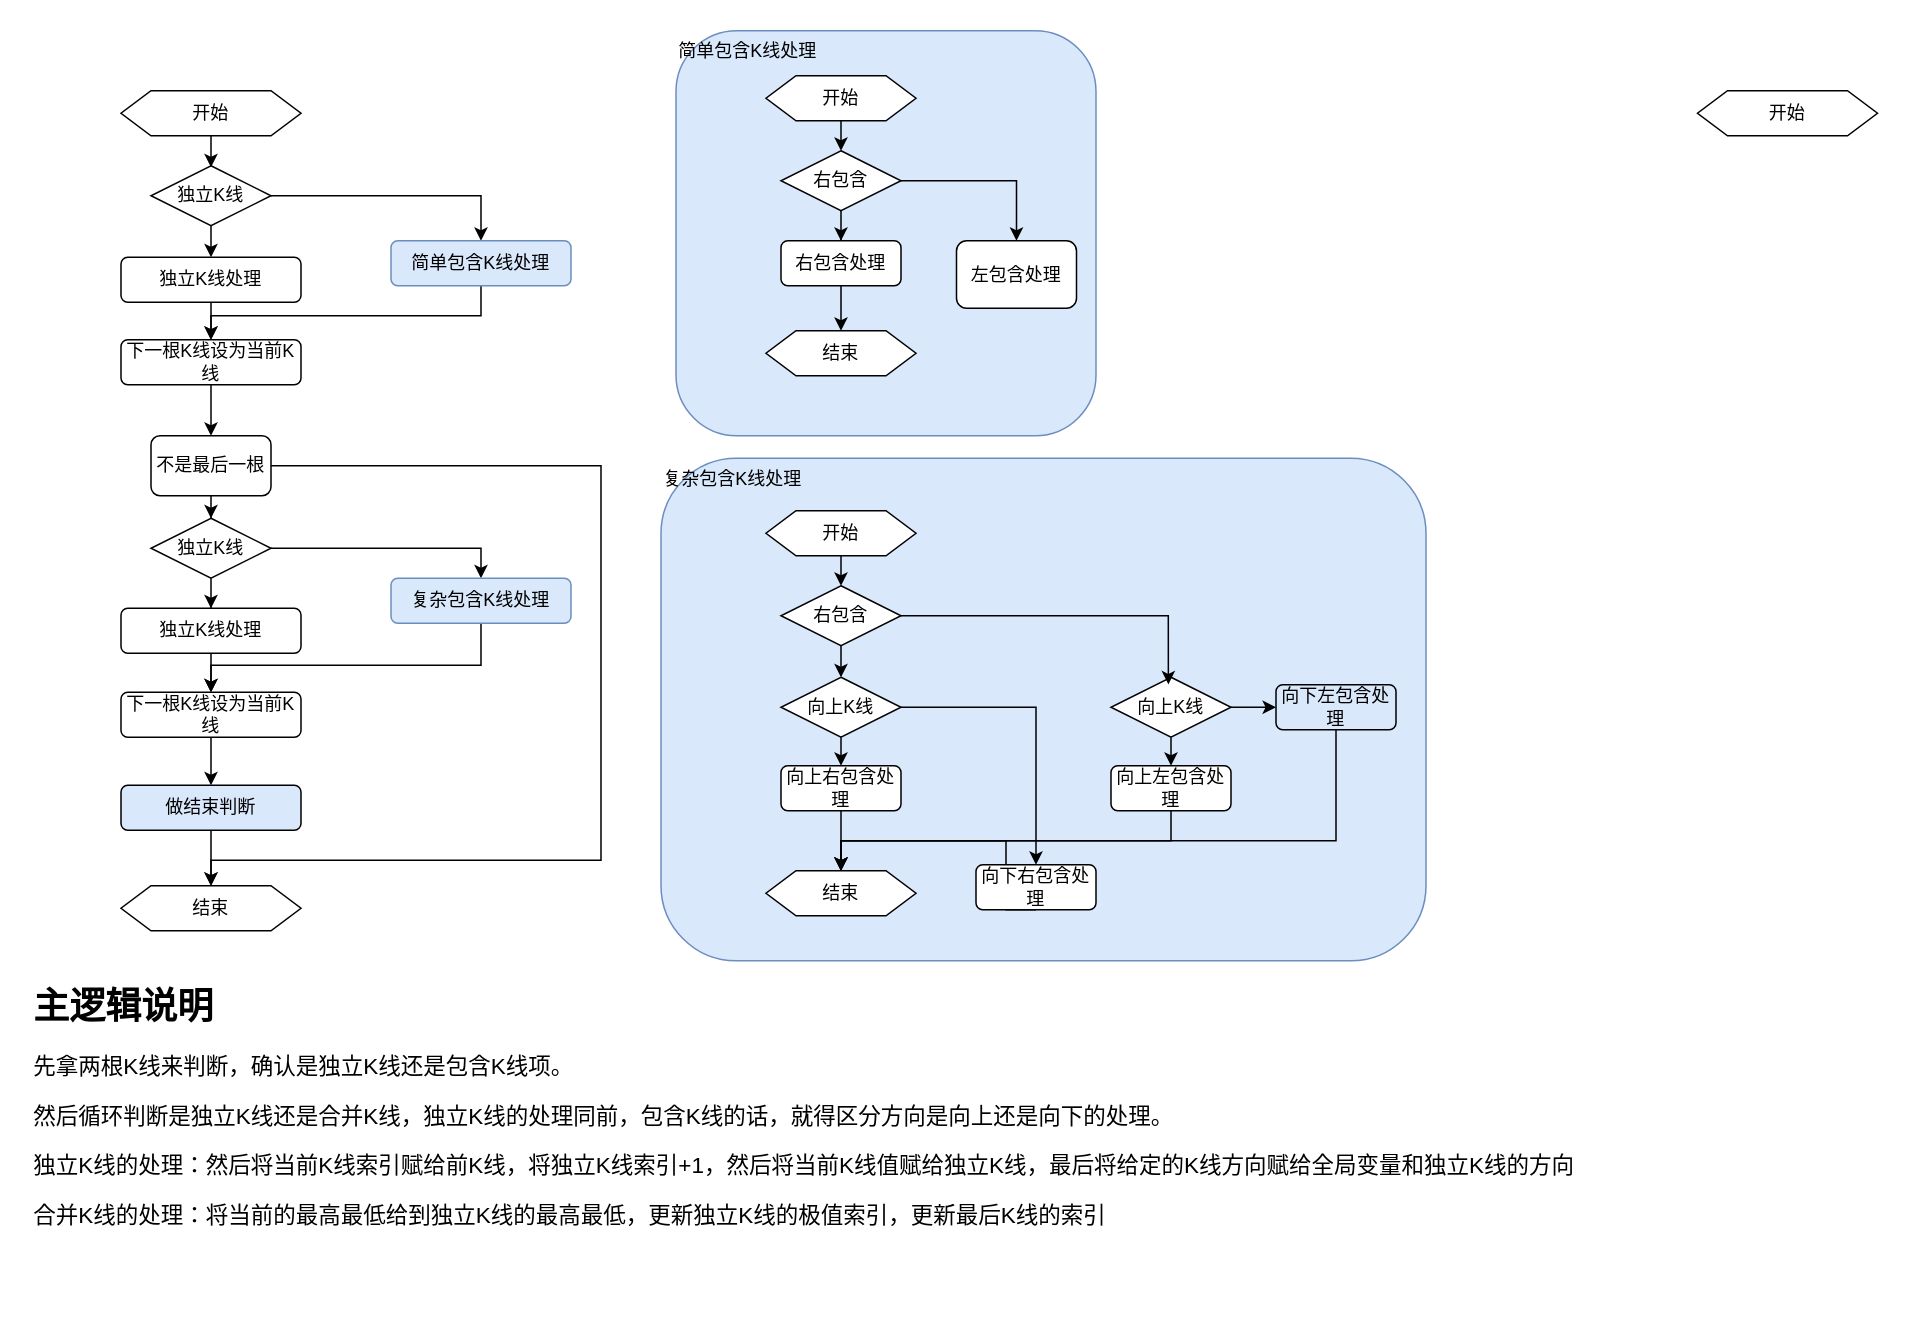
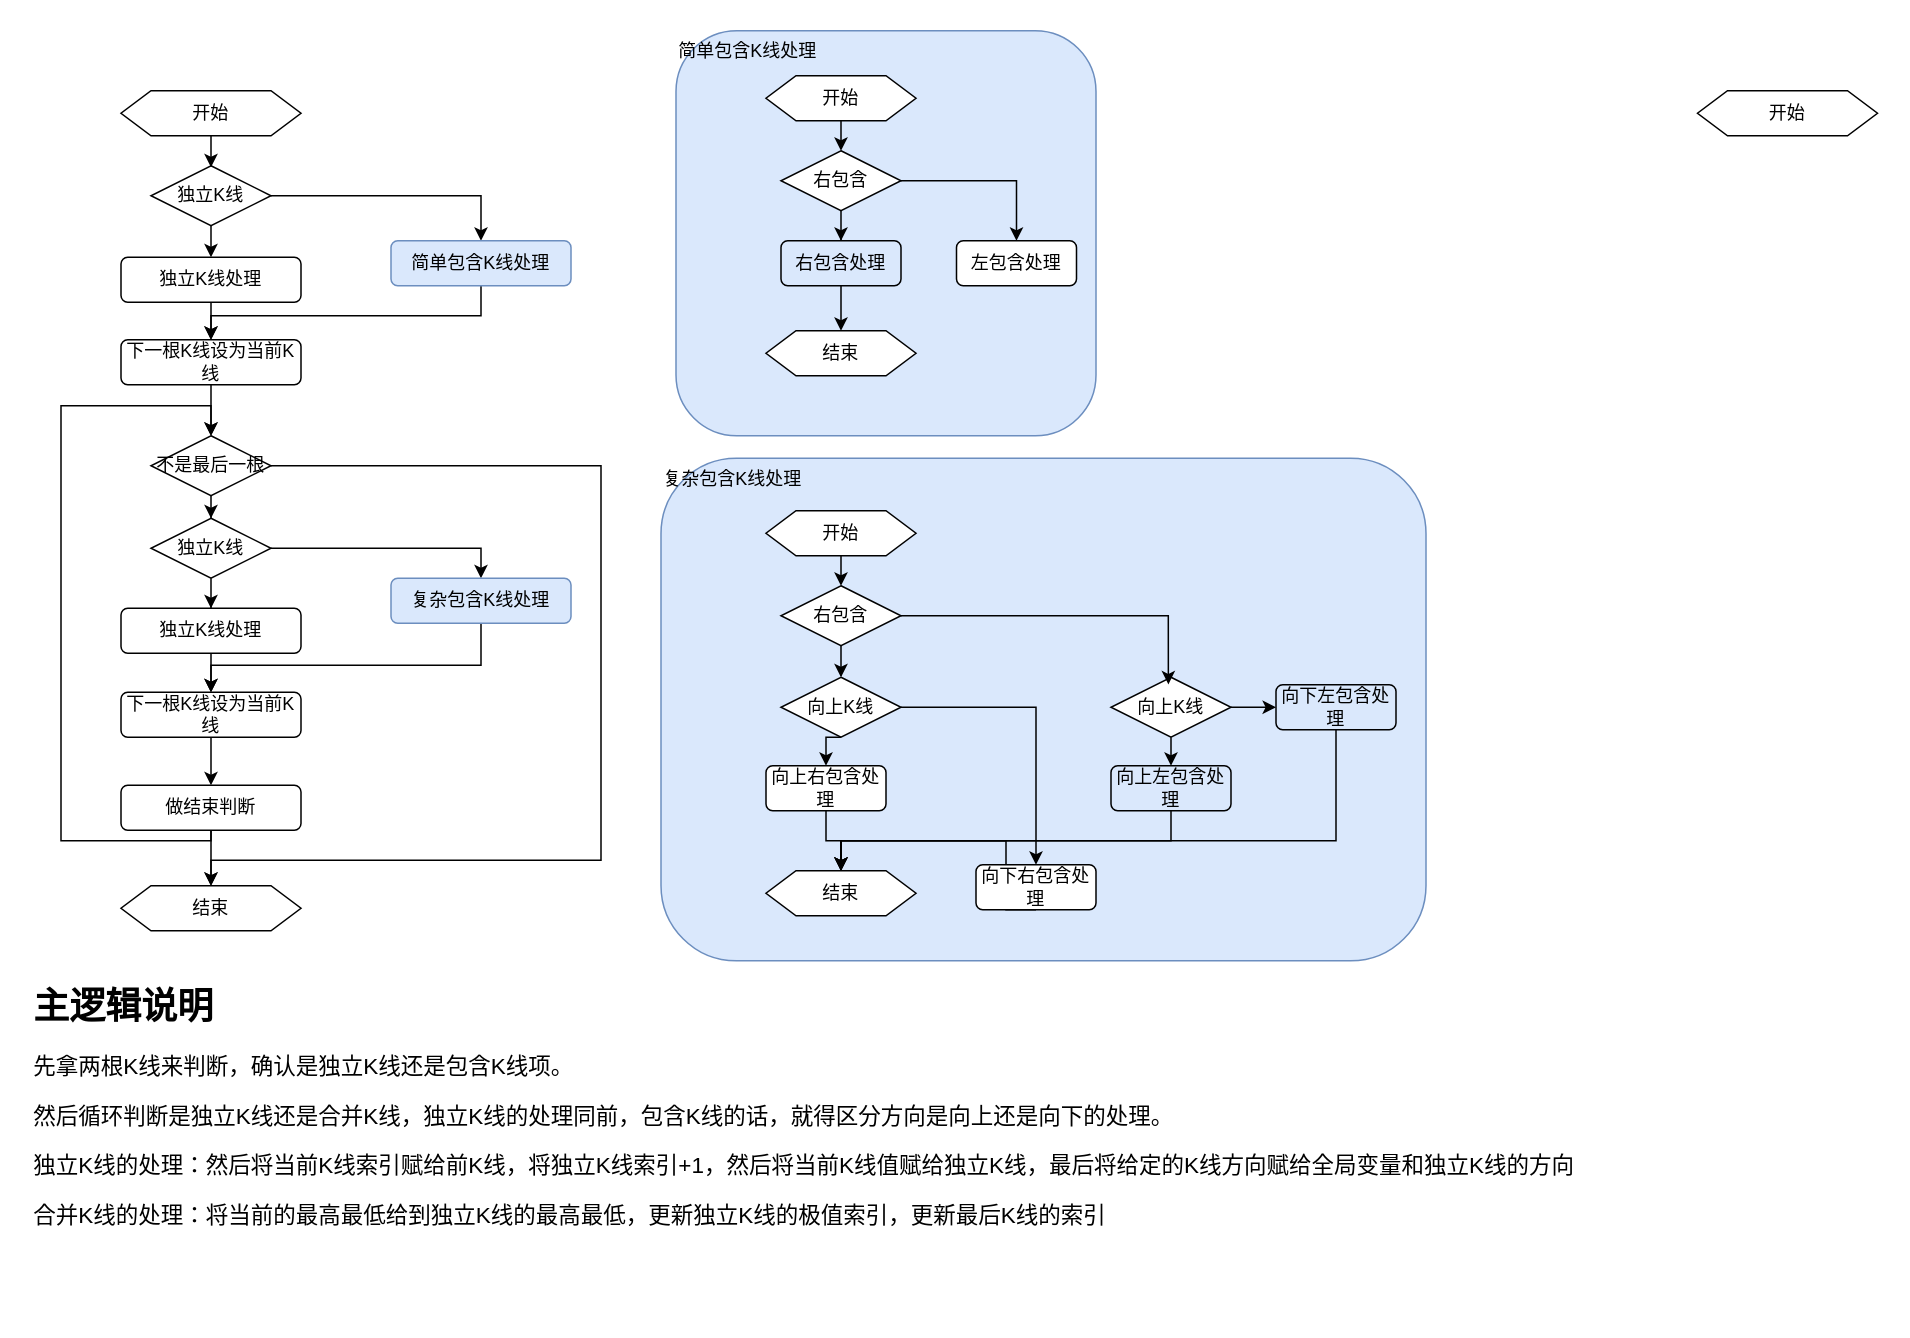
node "右包含处理": fillcolor #ffffff -> #dae8fc
node "左包含处理": size 120x68 -> 120x45
node "不是最后一根": shape rounded rectangle -> diamond
edge "做结束判断" -> "不是最后一根": added
node "向上右包含处理": moved (841, 788) -> (826, 788)
node "向上左包含处理": fillcolor #ffffff -> #dae8fc
node "做结束判断": fillcolor #dae8fc -> #ffffff
